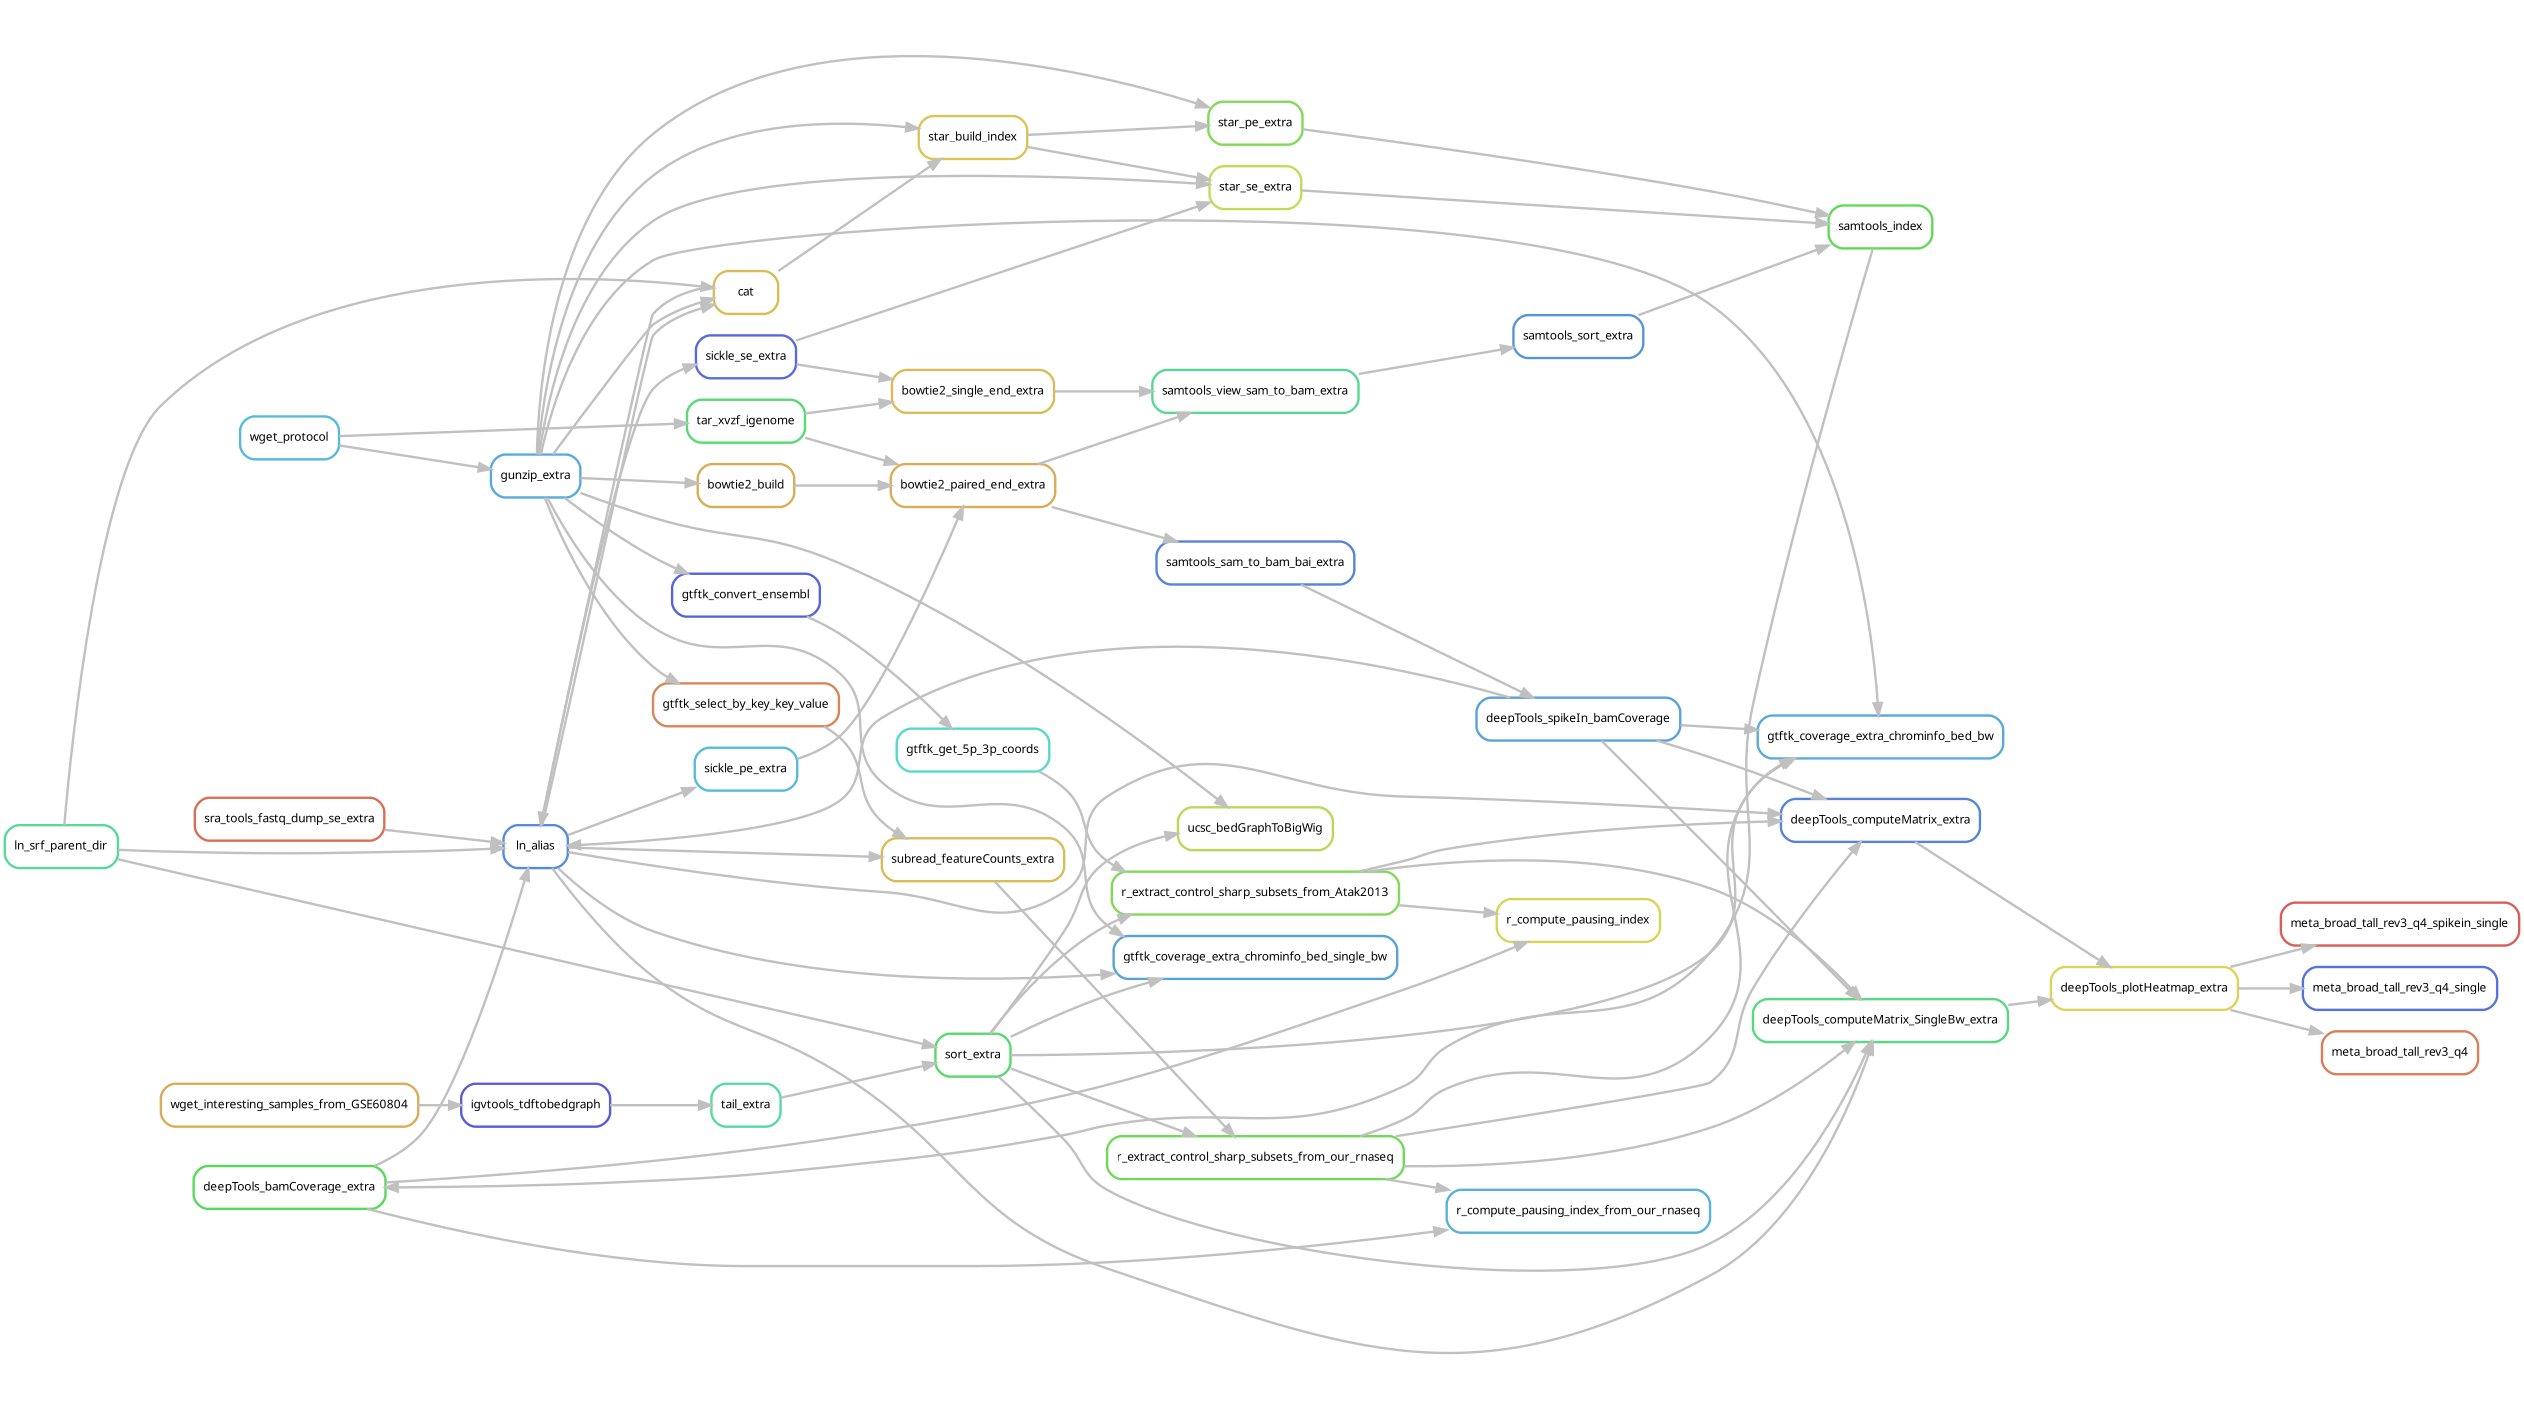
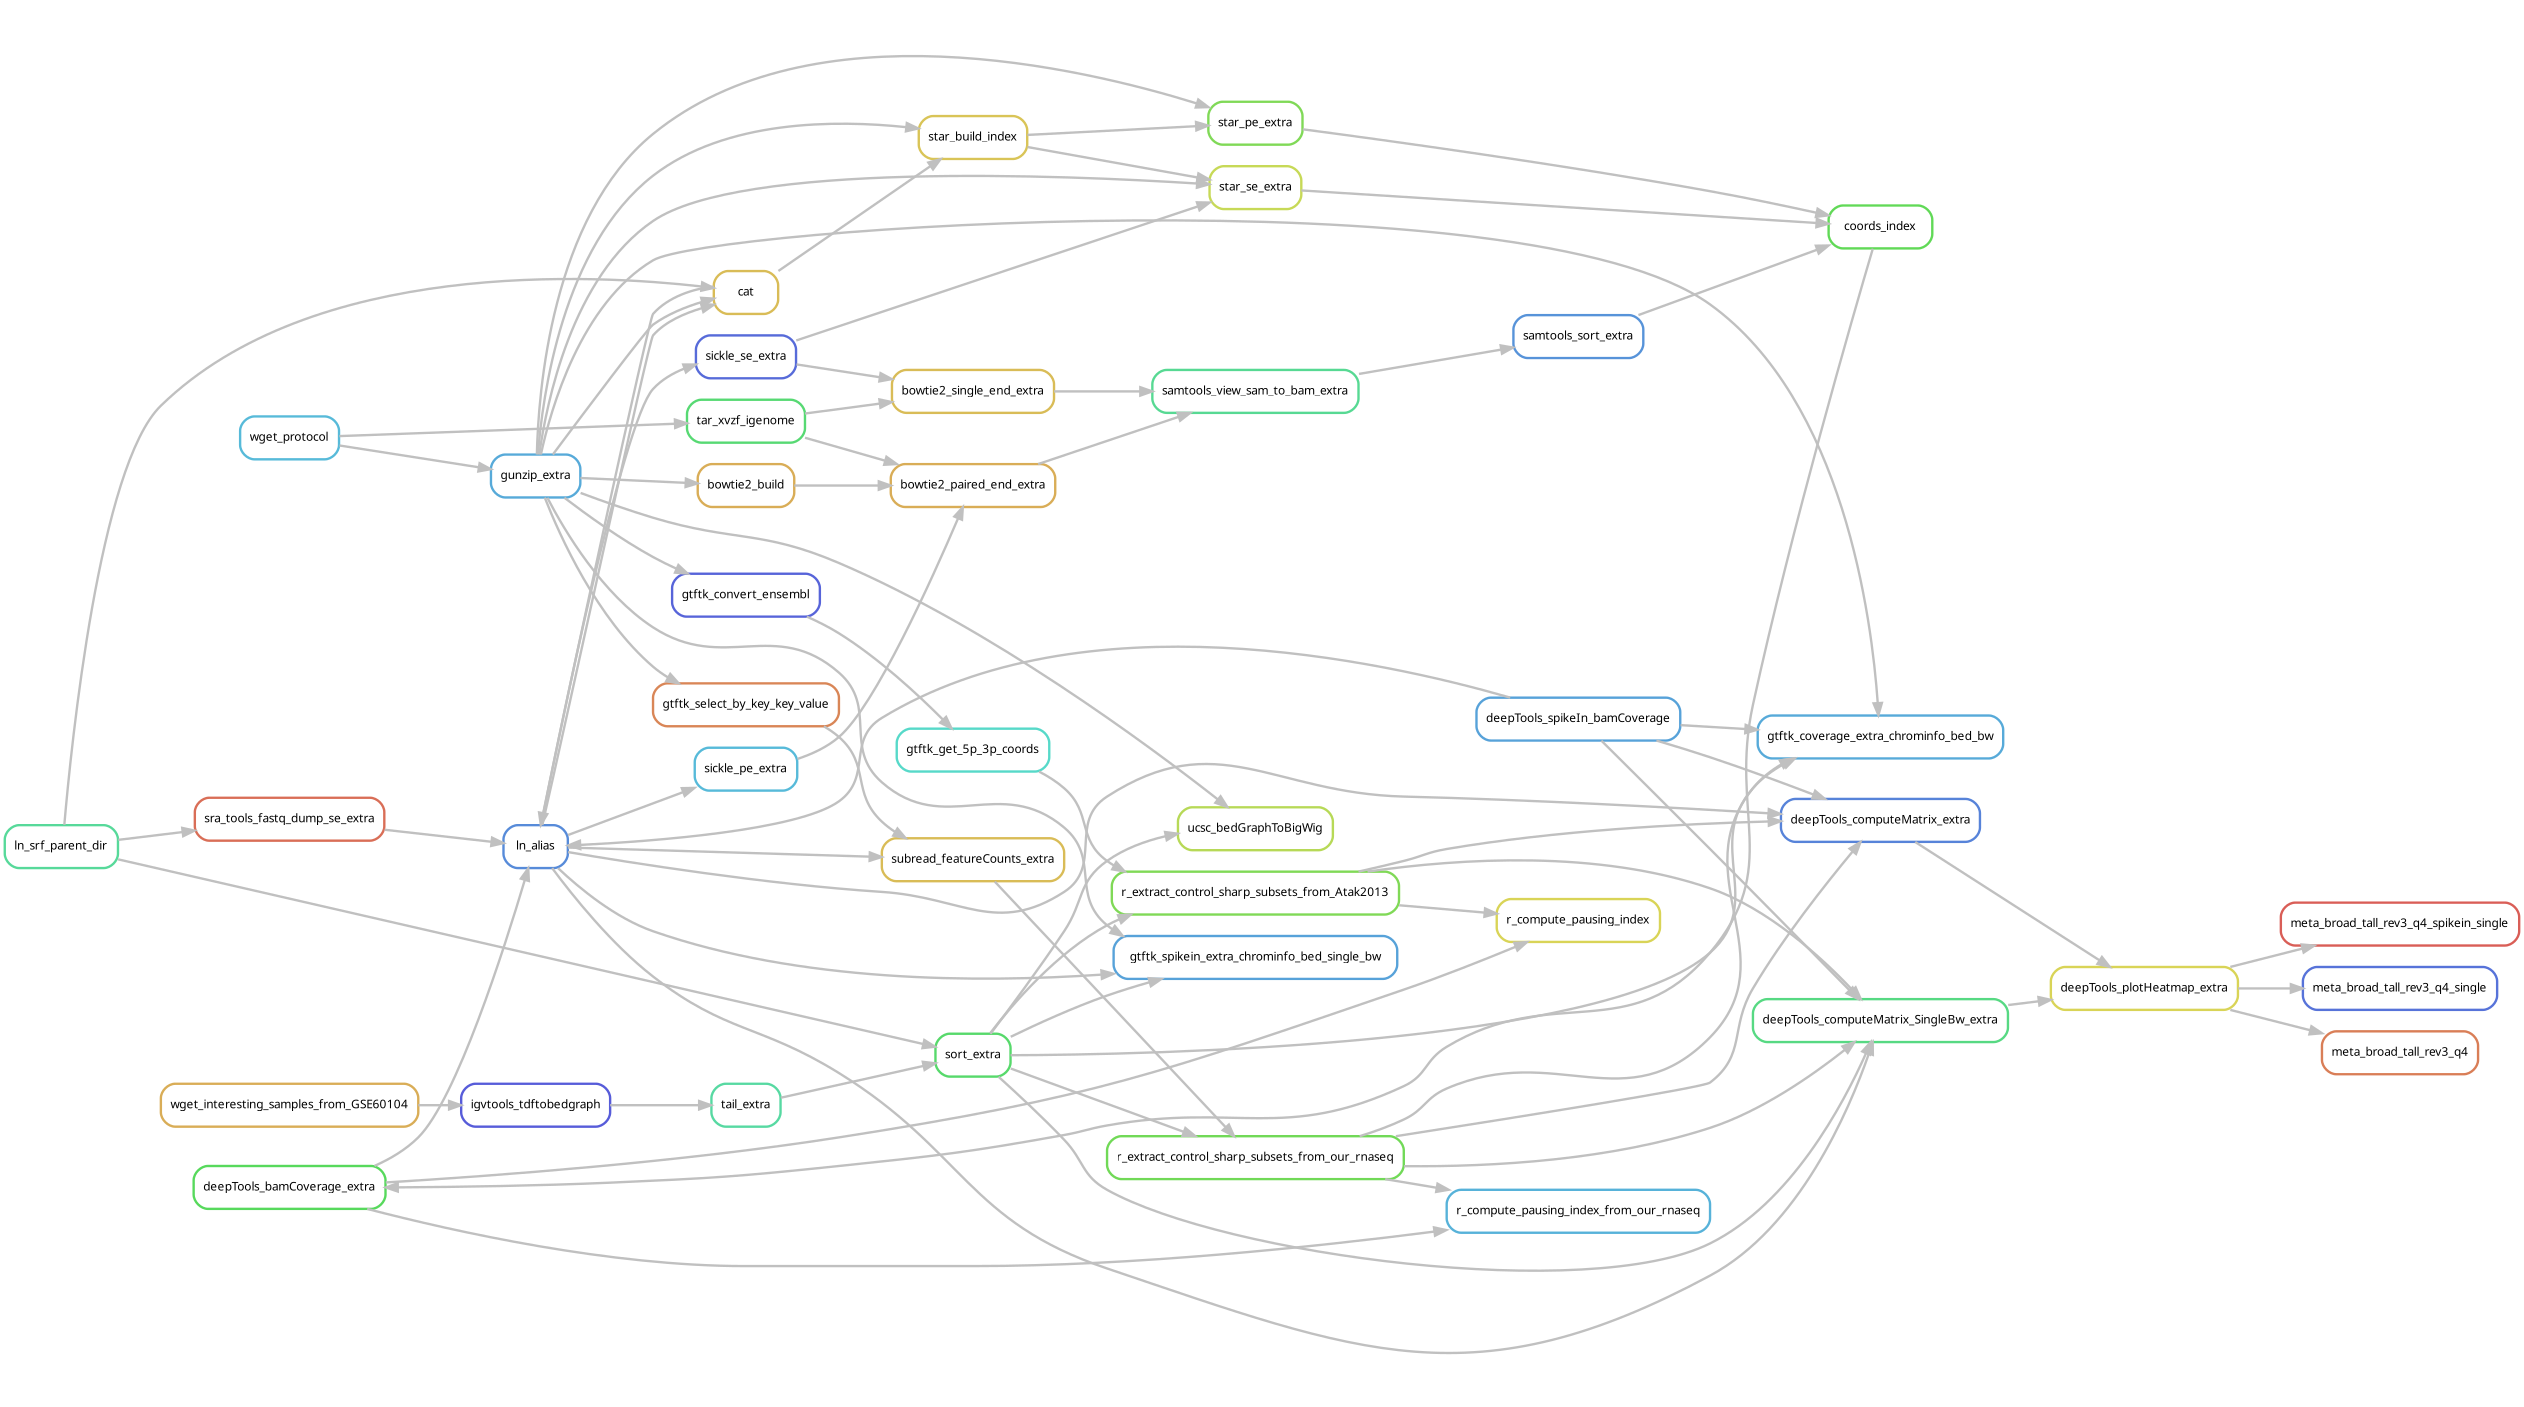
node "samtools_index": label "samtools_index" -> "coords_index"
node "samtools_sam_to_bam_bai_extra": removed
edge "ln_srf_parent_dir" -> "ln_alias": now "ln_srf_parent_dir" -> "sra_tools_fastq_dump_se_extra"
node "gtftk_coverage_extra_chrominfo_bed_single_bw": label "gtftk_coverage_extra_chrominfo_bed_single_bw" -> "gtftk_spikein_extra_chrominfo_bed_single_bw"
node "wget_interesting_samples_from_GSE60804": label "wget_interesting_samples_from_GSE60804" -> "wget_interesting_samples_from_GSE60104"
